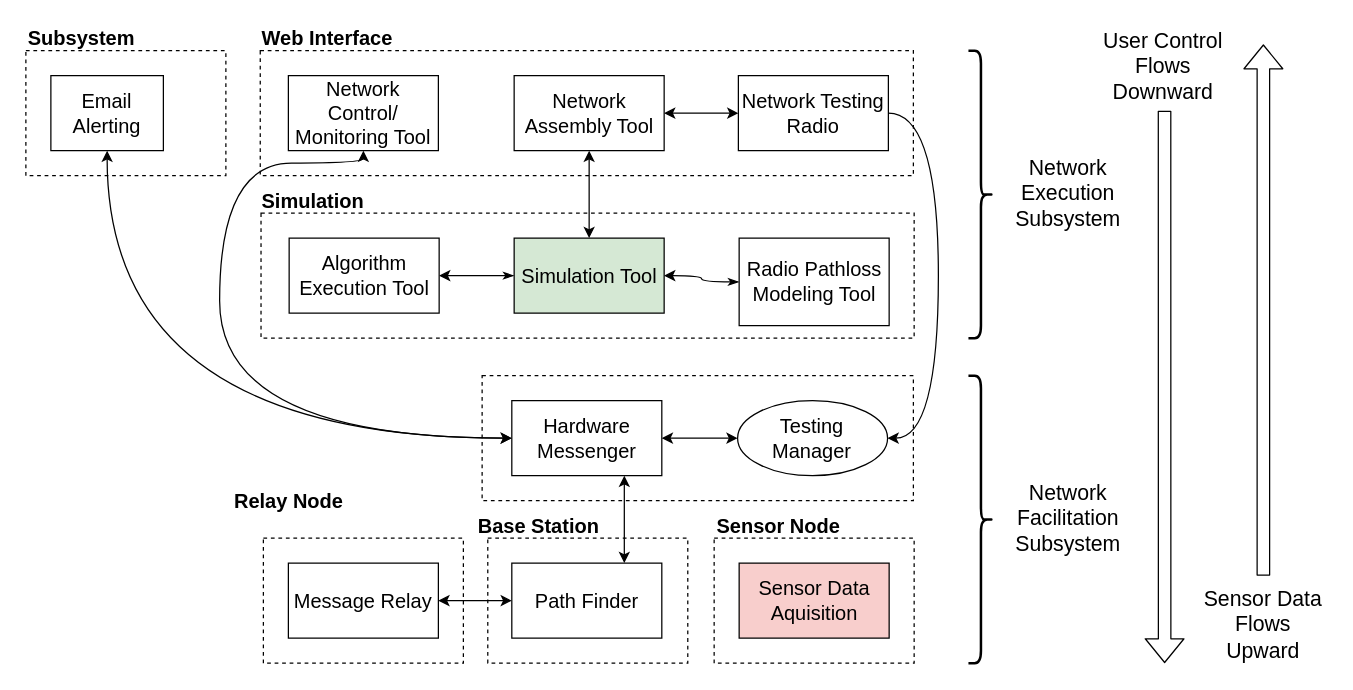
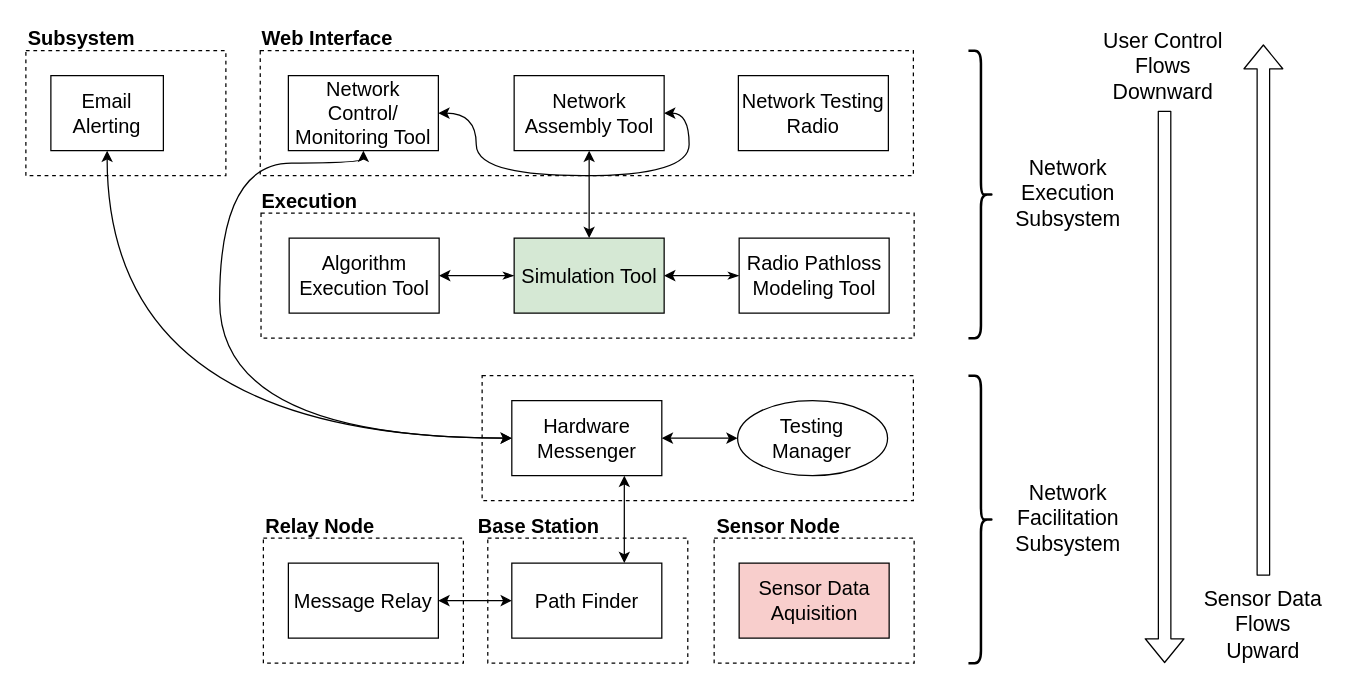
edge "Network Assembly Tool" -- "Network Testing Radio": now "Network Assembly Tool" -- "Network Control/ Monitoring Tool"
node "Simulation": label "Simulation" -> "Execution"
edge "Network Testing Radio" -> "Testing Manager": removed
node "Radio Pathloss Modeling Tool": size 150x88 -> 150x75
node "Relay Node": moved (291, 501) -> (322, 526)
